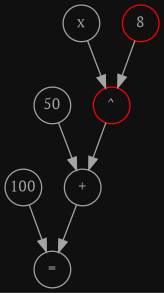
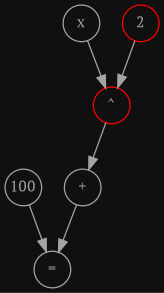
node "8": label "8" -> "2"
node "50": removed
